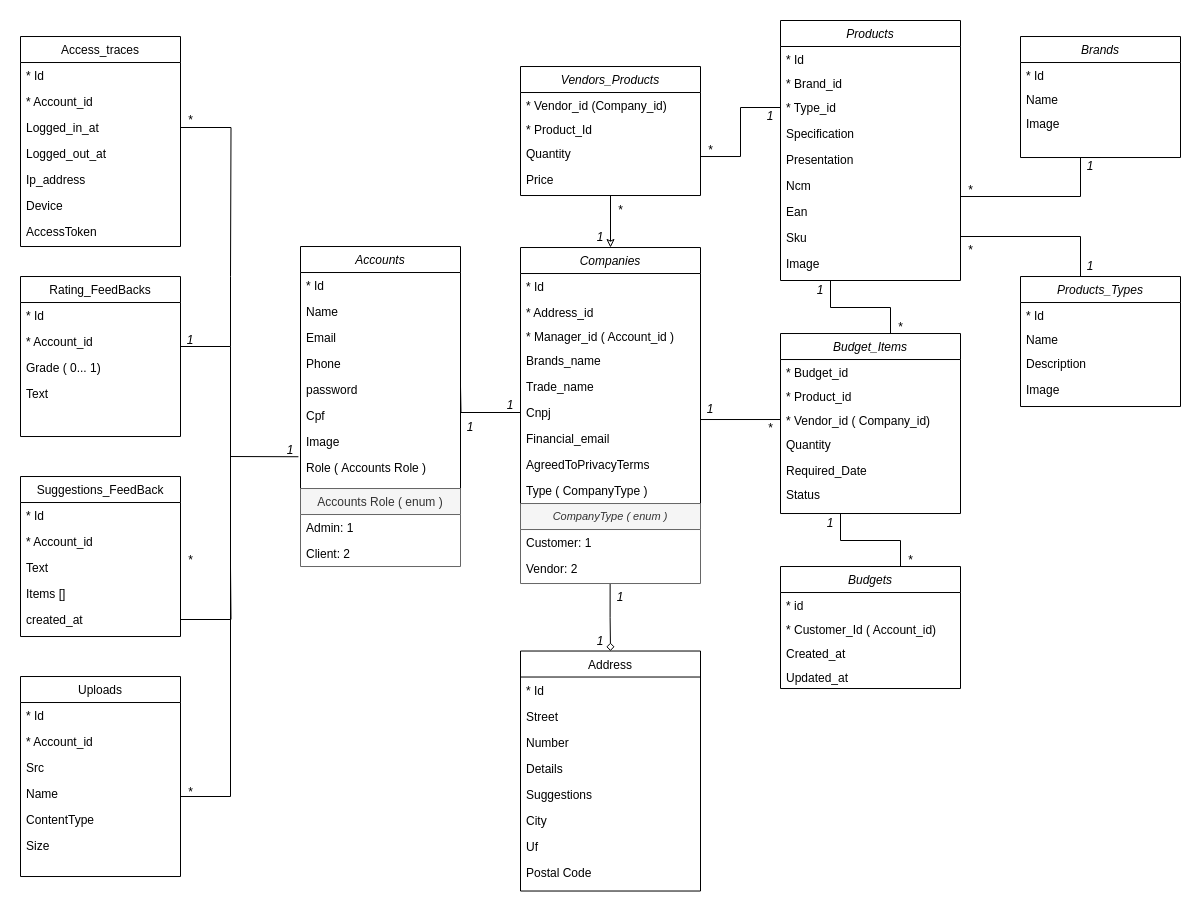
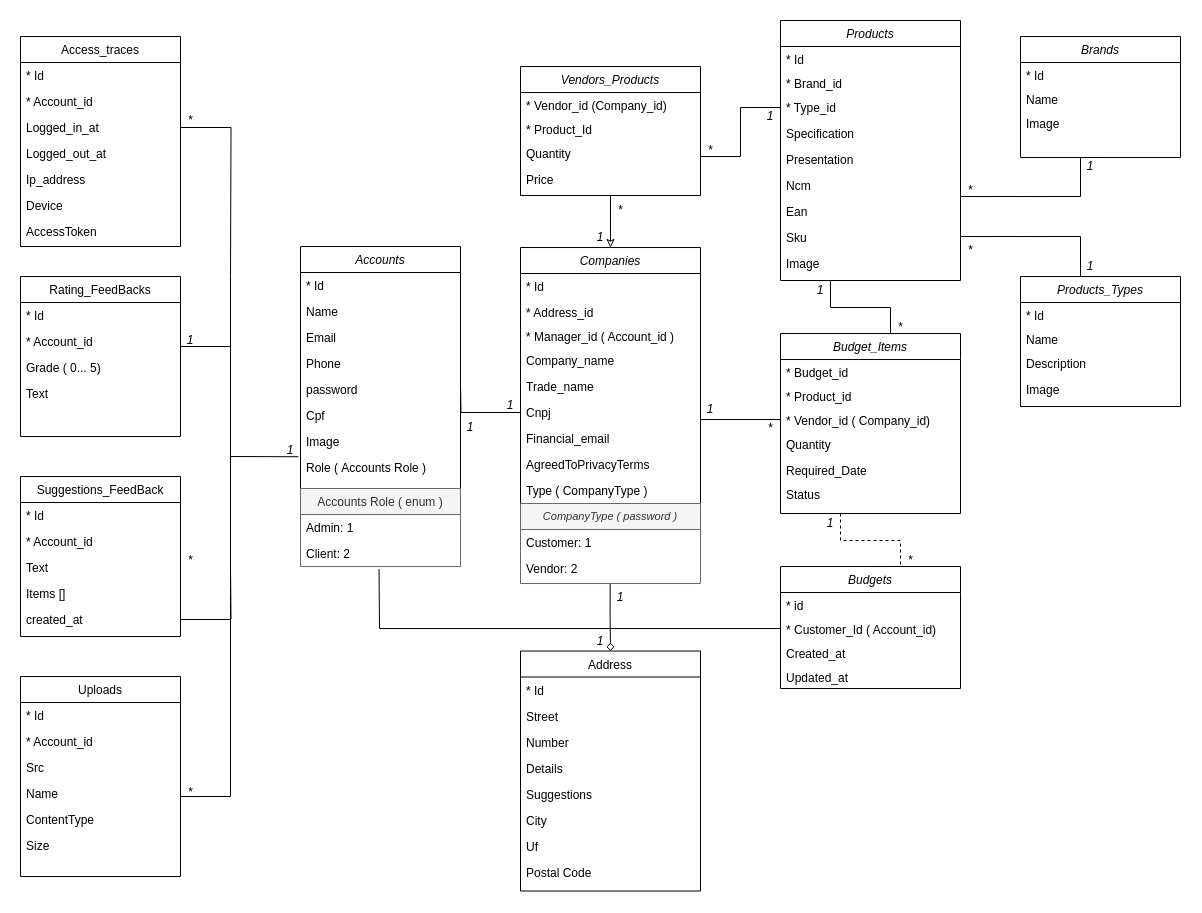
node "Brands_name": label "Brands_name" -> "Company_name"
node "Grade ( 0... 1)": label "Grade ( 0... 1)" -> "Grade ( 0... 5)"
node "CompanyType ( enum )": label "CompanyType ( enum )" -> "CompanyType ( password )"
edge "Budget_Items" -- "Budgets": style solid -> dashed
edge "Client: 2" -- "* Customer_Id ( Account_id)": added
